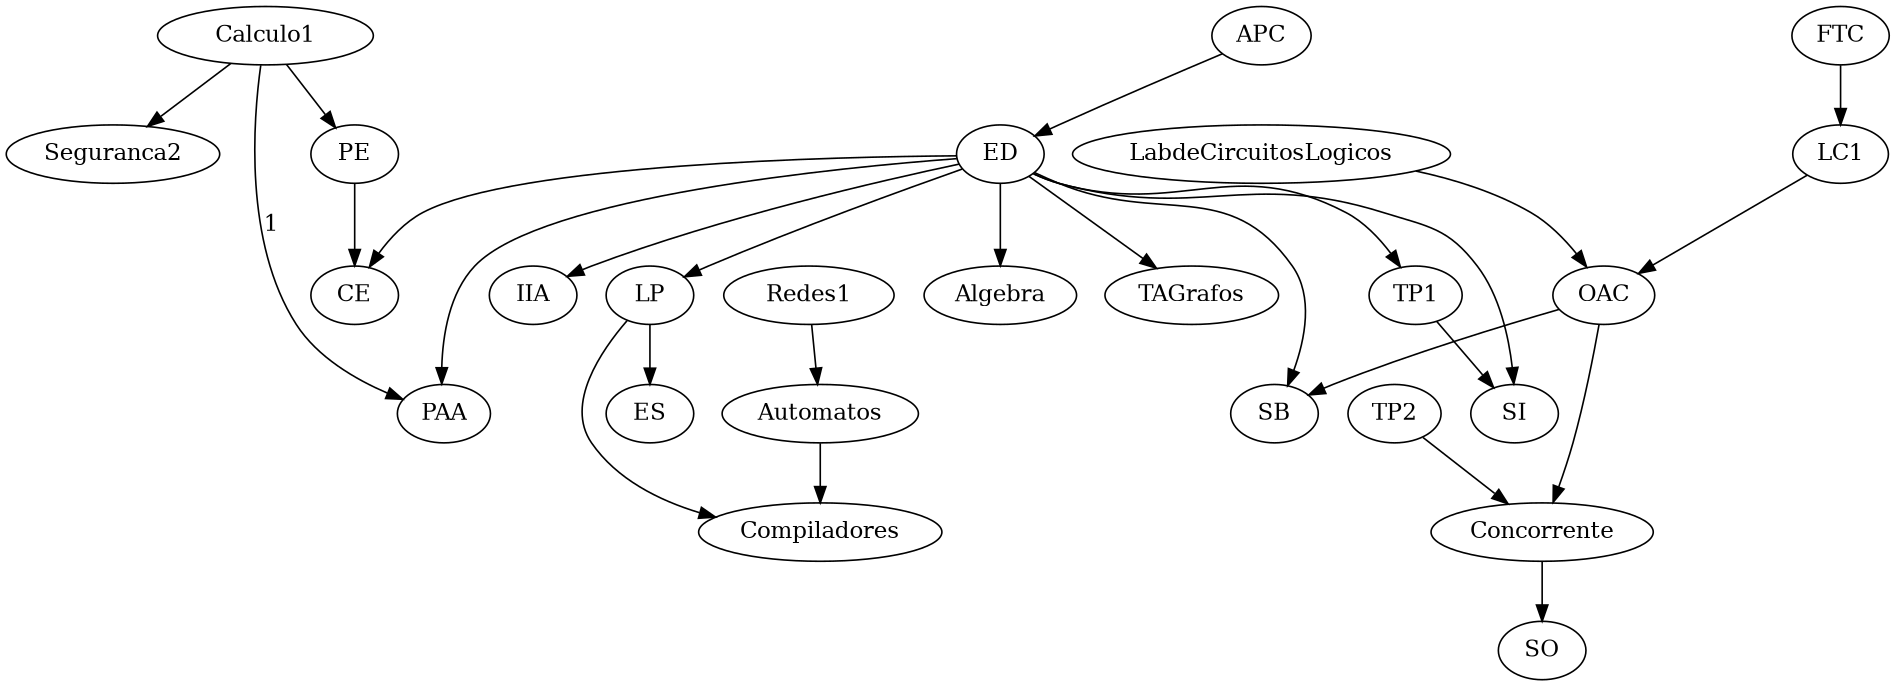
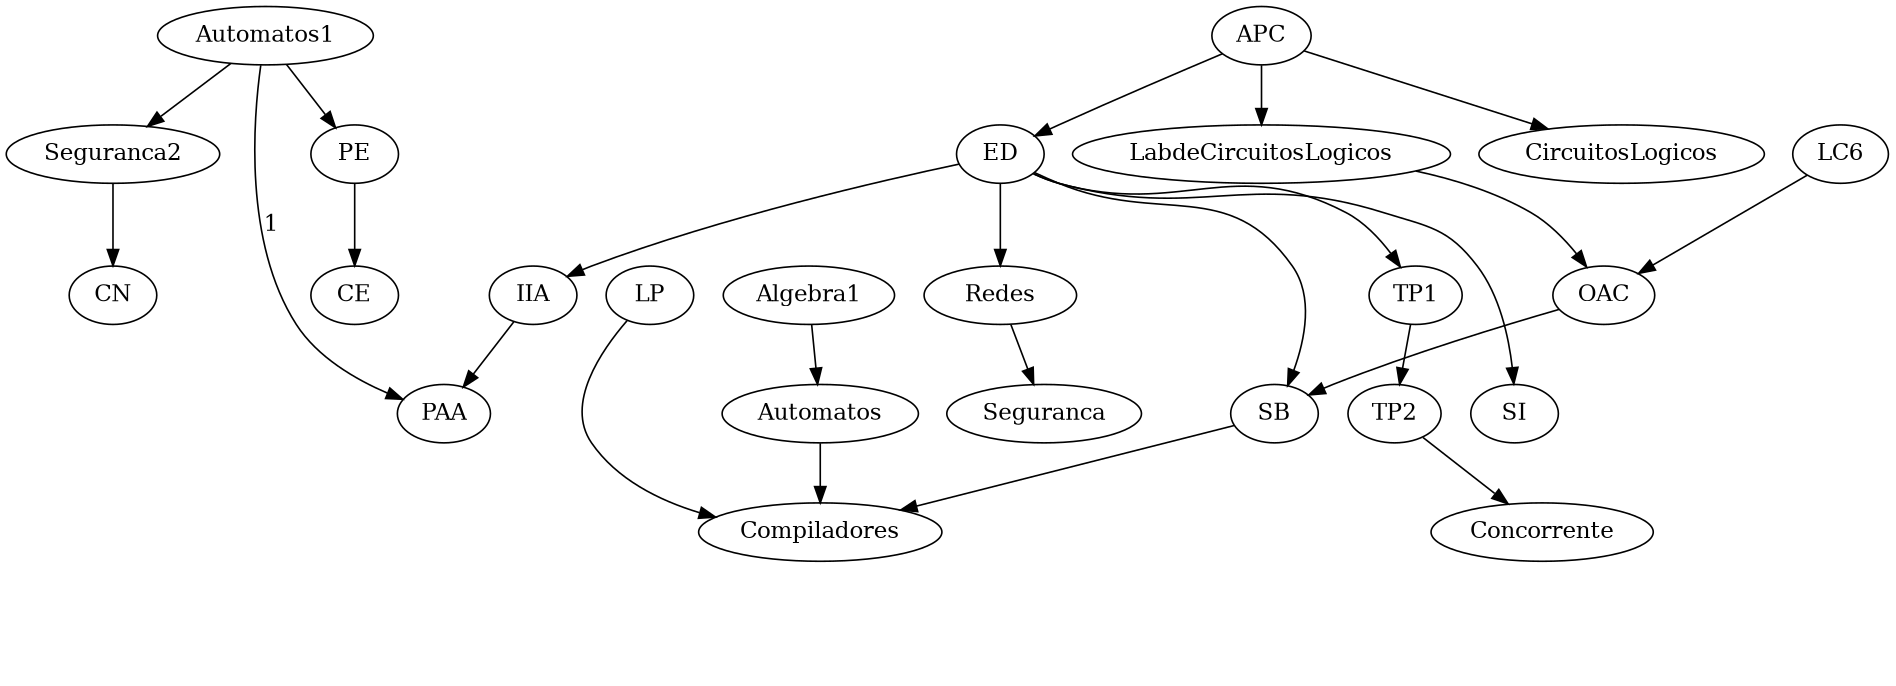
node "Calculo1": label "Calculo1" -> "Automatos1"
node "FTC": removed
edge "APC" -> "LabdeCircuitosLogicos": added
node "CircuitosLogicos": added
node "LC1": label "LC1" -> "LC6"
edge "ED" -> "CE": removed
edge "ED" -> "PAA": now "IIA" -> "PAA"
edge "ED" -> "LP": removed
node "CN": added
node "Redes1": label "Redes1" -> "Algebra1"
node "Algebra": label "Algebra" -> "Redes"
node "TAGrafos": removed
edge "TP1" -> "SI": now "TP1" -> "TP2"
edge "OAC" -> "Concorrente": removed
node "ES": removed
node "Seguranca": added
edge "SB" -> "Compiladores": added
node "SO": removed
